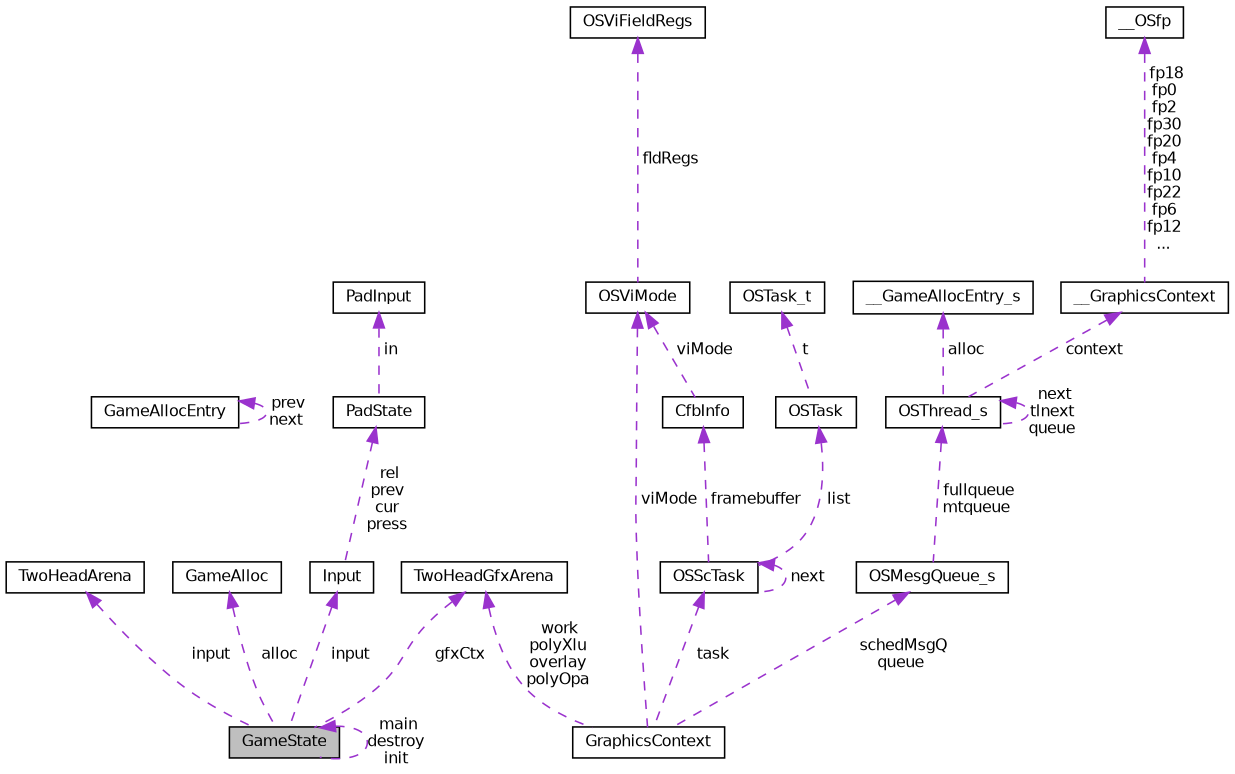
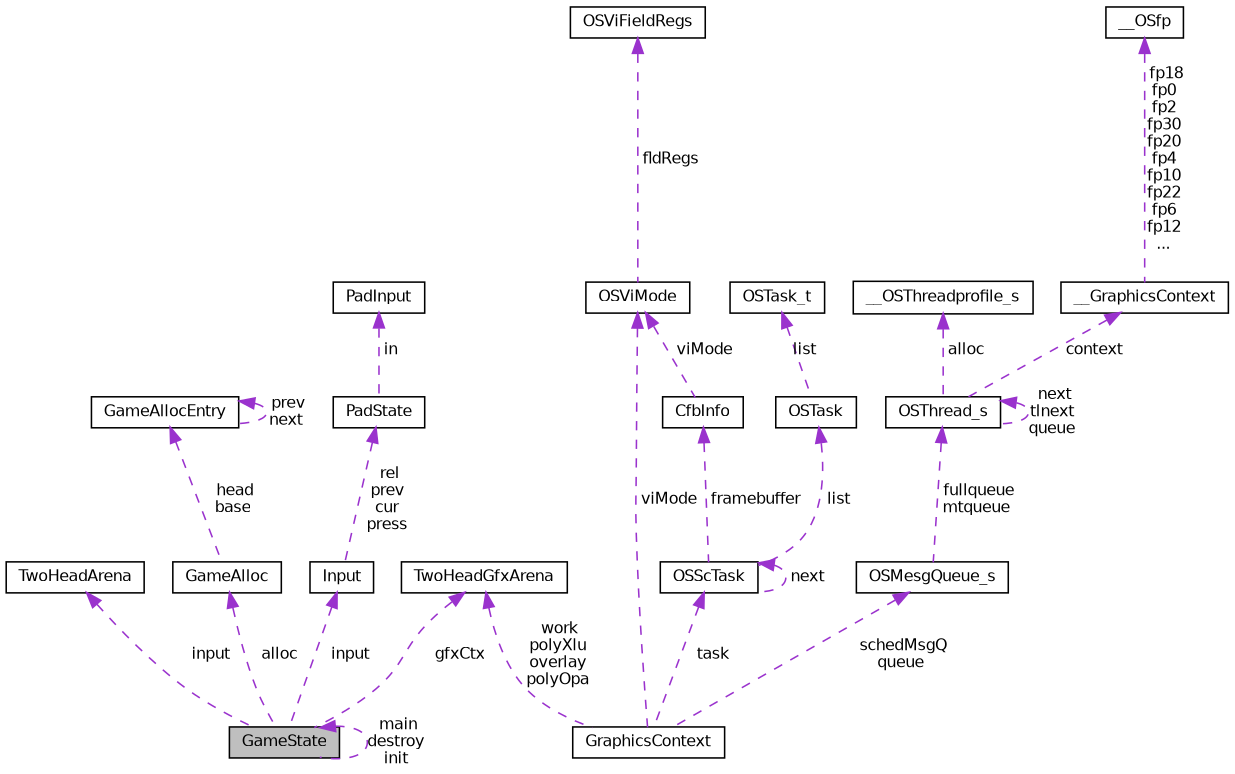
node "__GameAllocEntry_s": label "__GameAllocEntry_s" -> "__OSThreadprofile_s"
edge "OSTask" -> "OSTask_t": label " t" -> " list"
edge "GameAlloc" -> "GameAllocEntry": added, label "head base"
